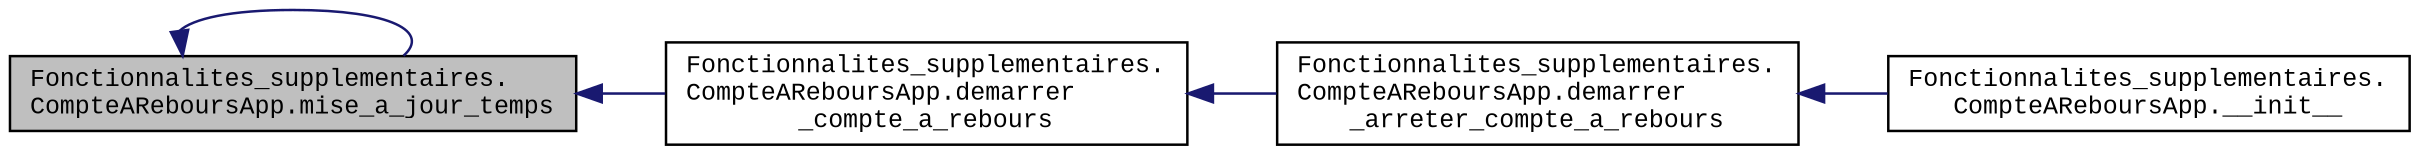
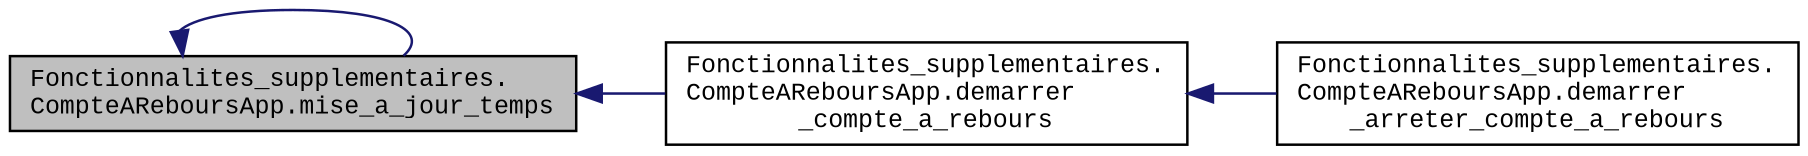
node "Fonctionnalites_supplementaires. CompteAReboursApp.__init__": removed
